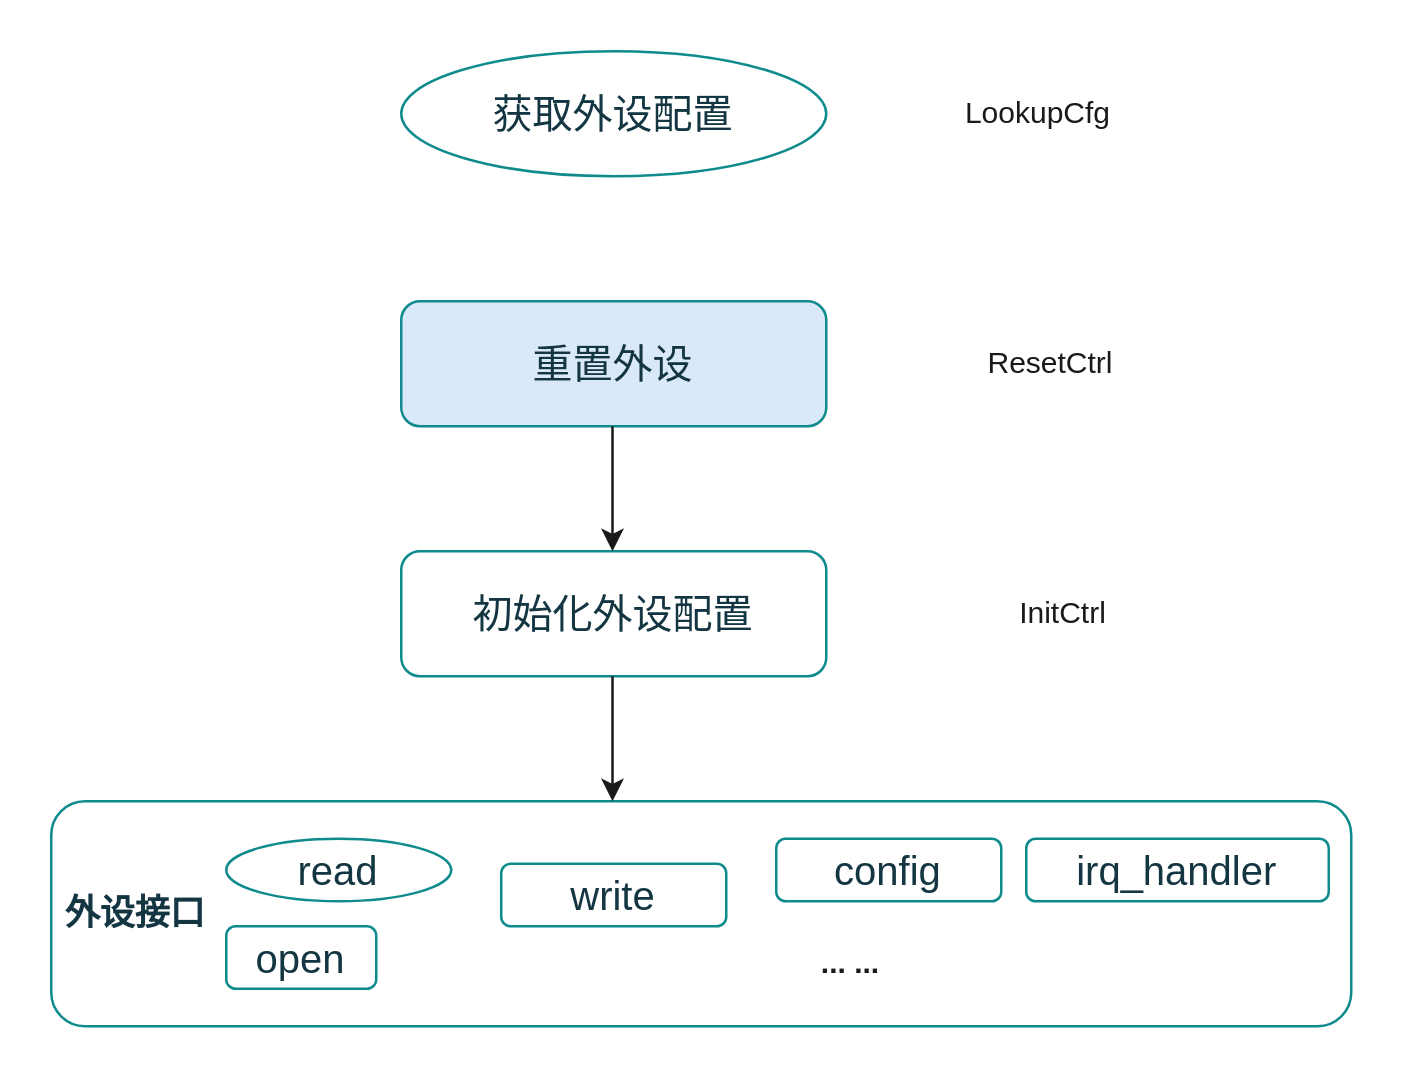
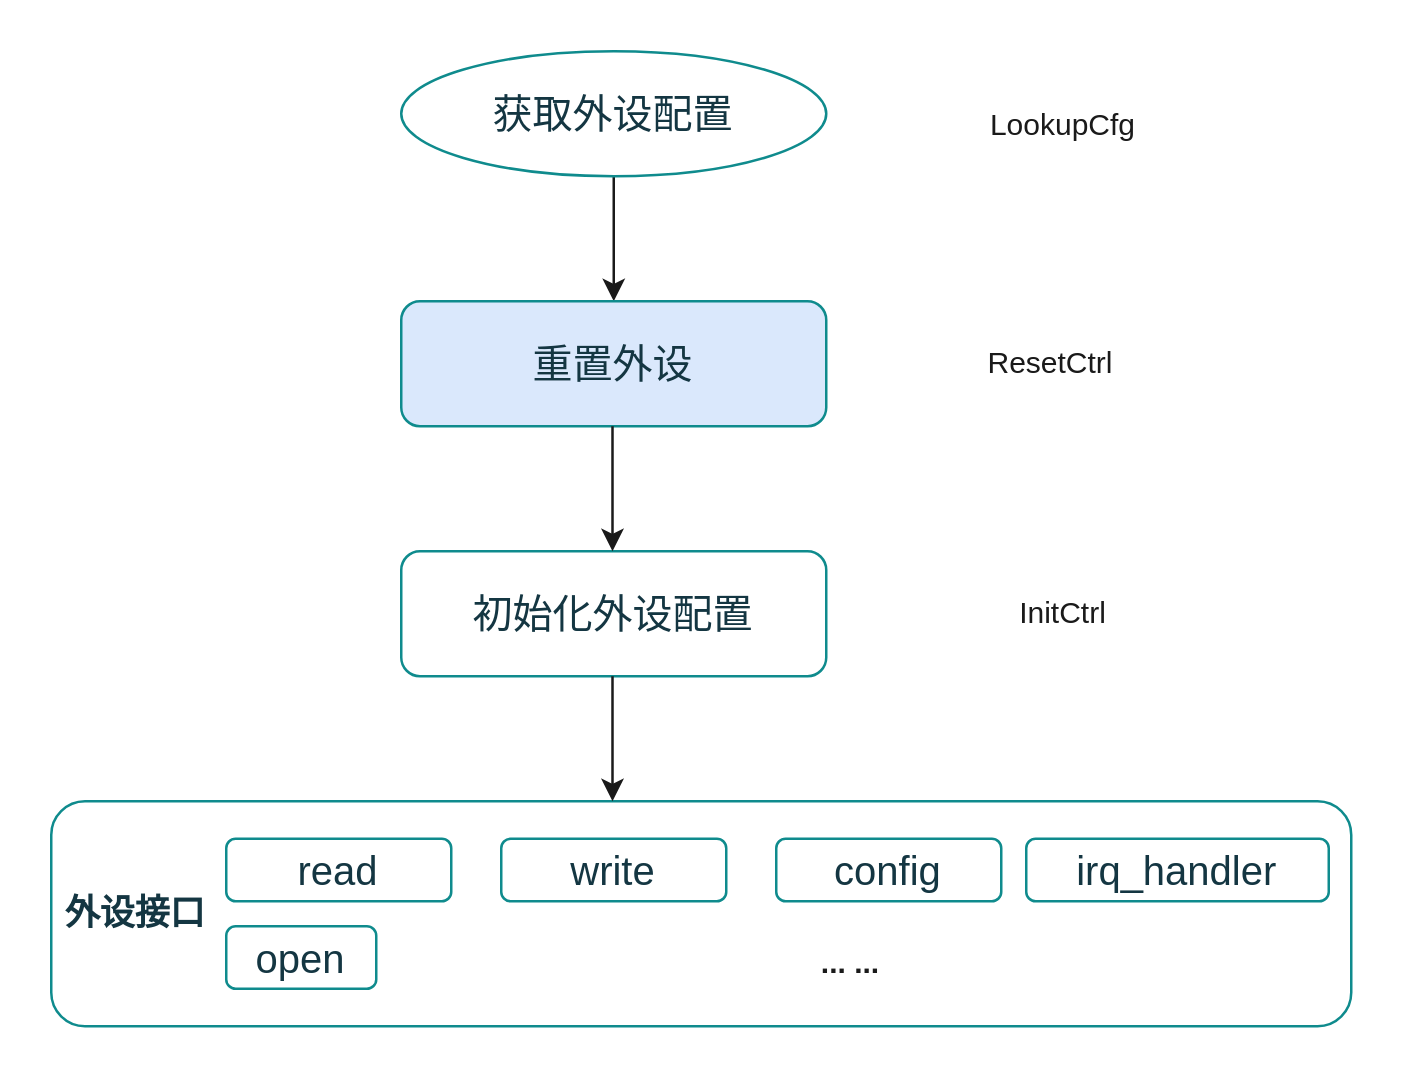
node "LookupCfg": moved (1039, 114) -> (1064, 126)
edge "获取外设配置" -> "重置外设": added
node "read": shape ellipse -> rounded rectangle
node "write": moved (614, 895) -> (614, 870)
